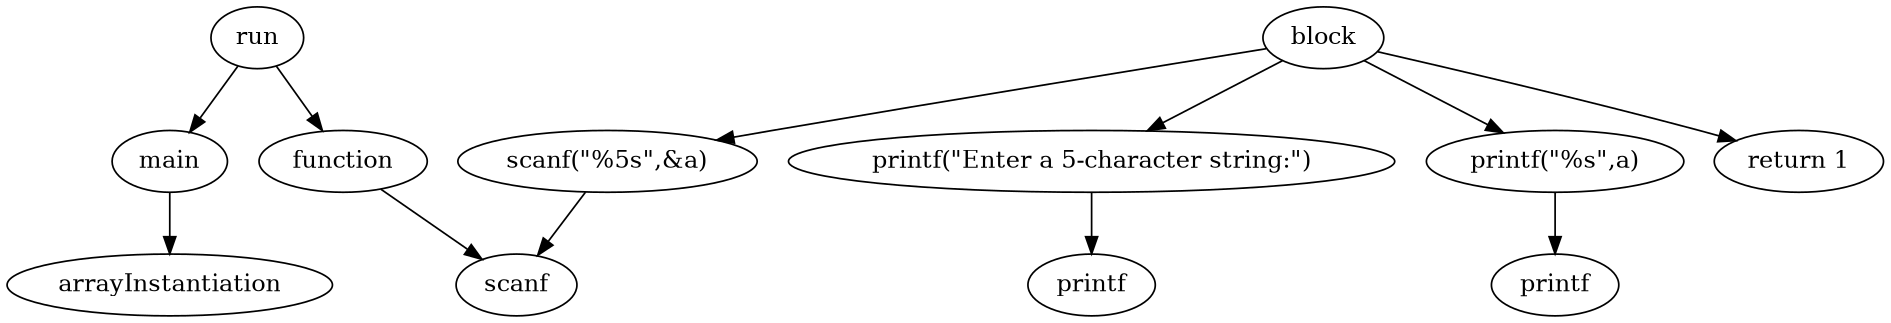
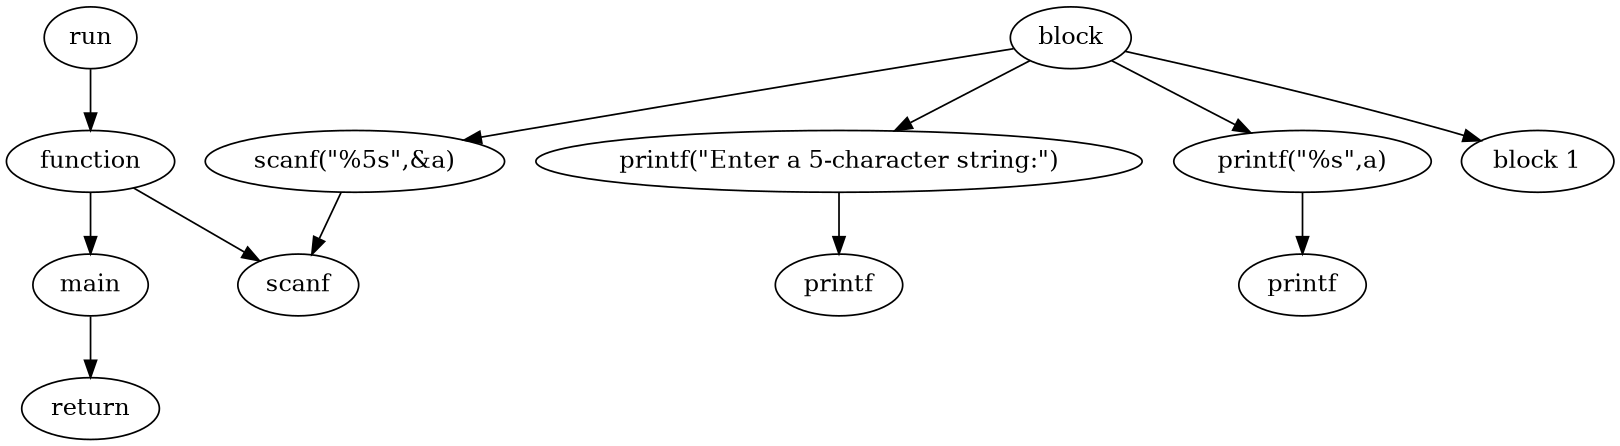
edge "run" -> "main": now "function" -> "main"
node "return 1": label "return 1" -> "block 1"
node "arrayInstantiation": label "arrayInstantiation" -> "return"
